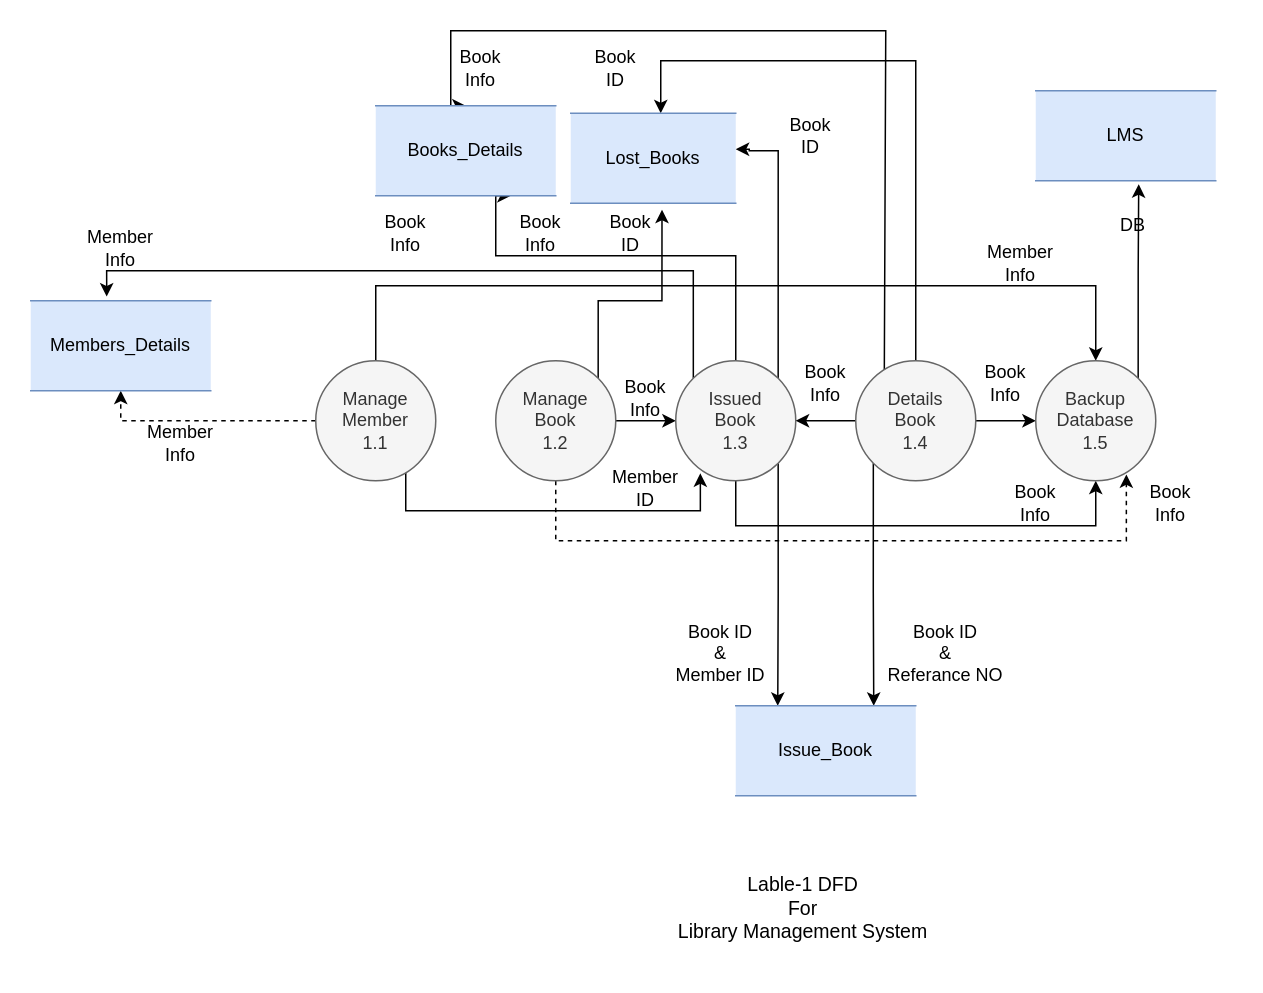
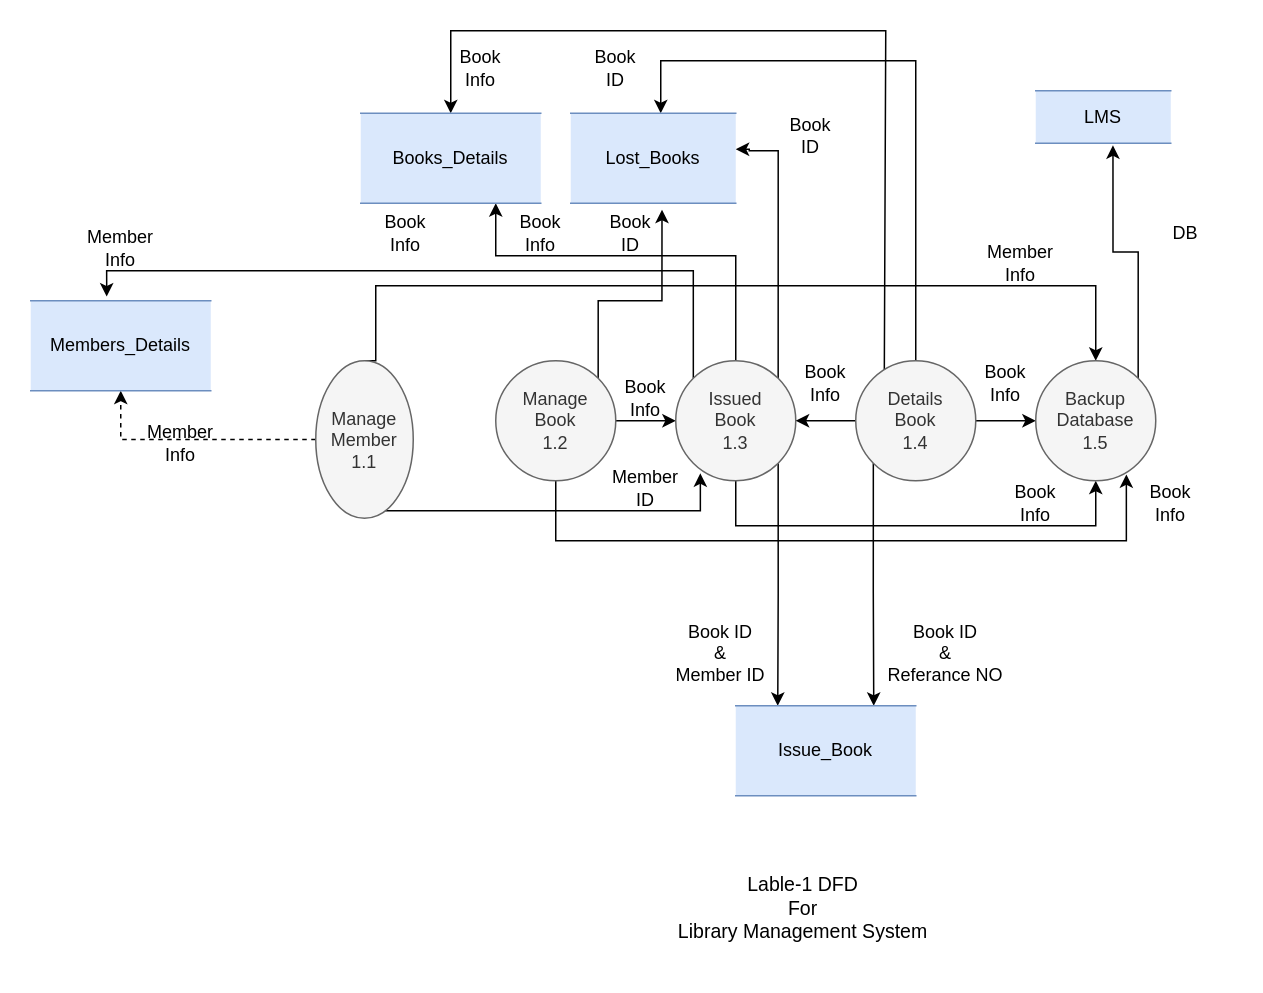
node "LMS": size 180x90 -> 135x53
node "Books_Details": moved (466, 151) -> (451, 158)
node "DB": moved (1133, 226) -> (1186, 233)
node "Manage Member 1.1": size 120x120 -> 98x158
edge "Manage Book 1.2" -> "Backup Database 1.5": style dashed -> solid
